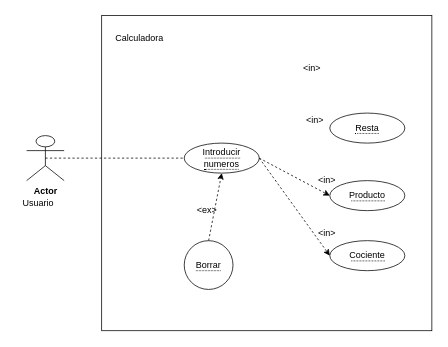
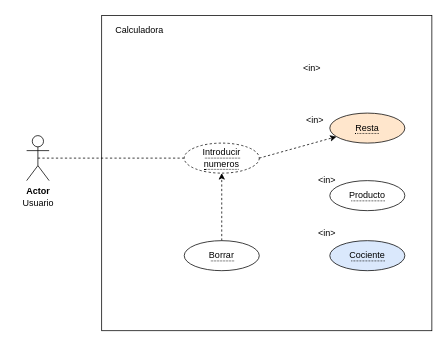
node "Calculadora": moved (139, 38) -> (139, 30)
node "Resta": fillcolor #ffffff -> #ffe6cc
node "Actor": size 38x45 -> 23x45
node "Introducir numeros": style solid -> dashed
edge "Introducir numeros" -> "Producto": removed
edge "Introducir numeros" -> "Cociente": now "Introducir numeros" -> "Resta"
node "<ex>": removed
node "Cociente": fillcolor #ffffff -> #dae8fc
node "Borrar": size 49x49 -> 75x30
